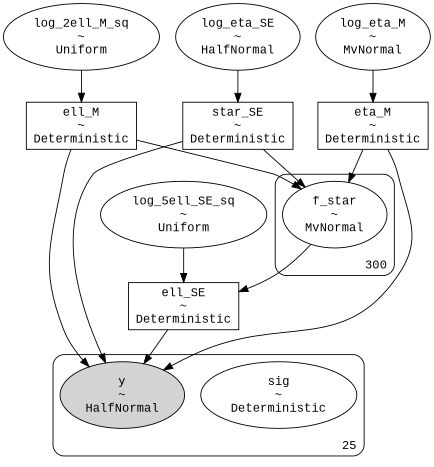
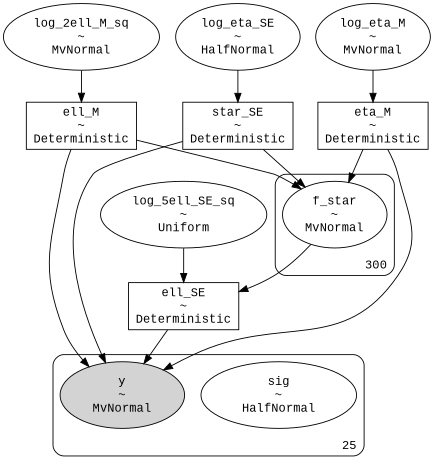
node "log_2ell_M_sq ~ Uniform": label "log_2ell_M_sq ~ Uniform" -> "log_2ell_M_sq ~ MvNormal"
node "y ~ HalfNormal": label "y ~ HalfNormal" -> "y ~ MvNormal"
node "sig ~ Deterministic": label "sig ~ Deterministic" -> "sig ~ HalfNormal"
